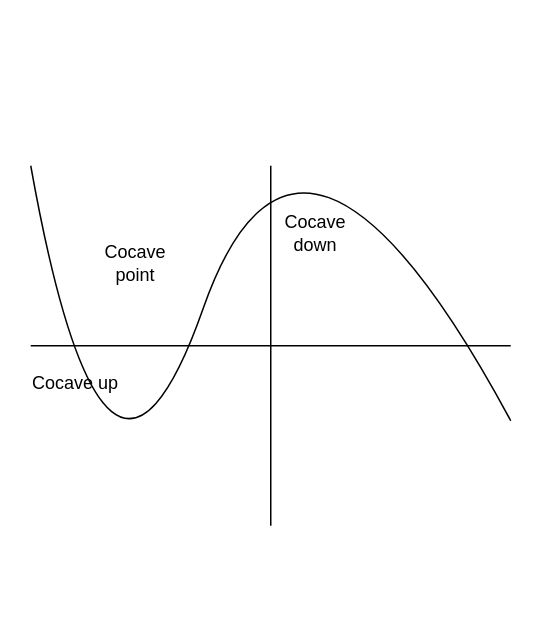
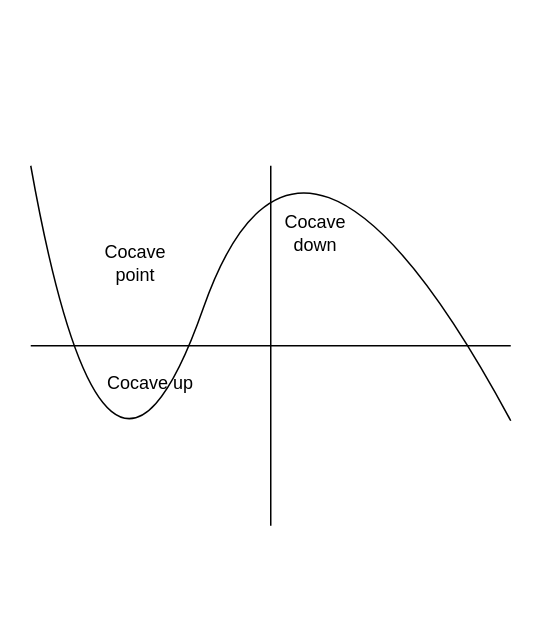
node "Cocave up": moved (76, 383) -> (151, 383)
